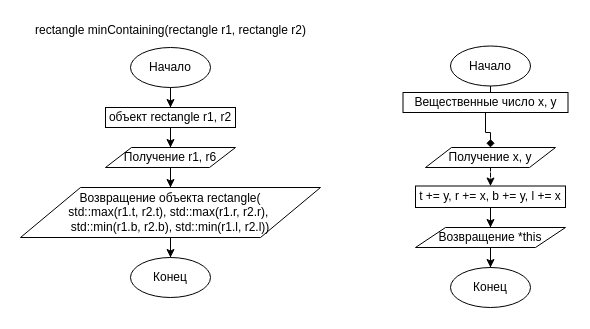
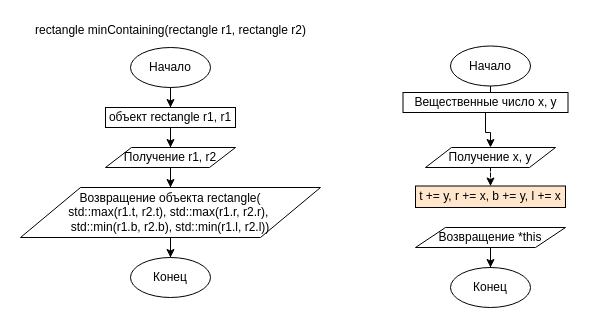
node "объект rectangle r1, r2": label "объект rectangle r1, r2" -> "объект rectangle r1, r1"
edge "Вещественные число x, y" -> "Получение x, y": arrowhead diamond -> classic
node "Получение r1, r6": label "Получение r1, r6" -> "Получение r1, r2"
node "t += y, r += x, b += y, l += x": fillcolor #ffffff -> #ffe6cc
edge "t += y, r += x, b += y, l += x" -> "Возвращение *this": removed
